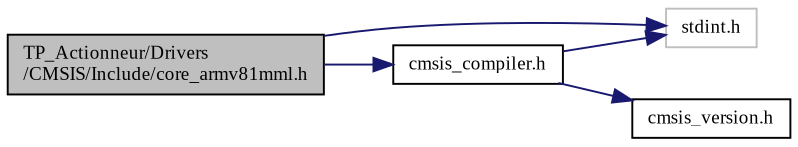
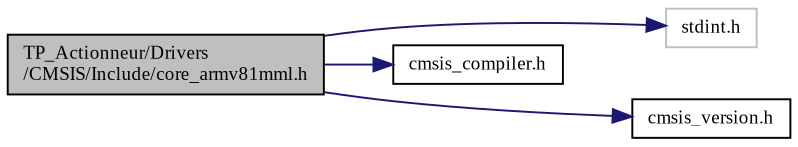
edge "cmsis_compiler.h" -> "stdint.h": removed
edge "cmsis_compiler.h" -> "cmsis_version.h": now "TP_Actionneur/Drivers /CMSIS/Include/core_armv81mml.h" -> "cmsis_version.h"
